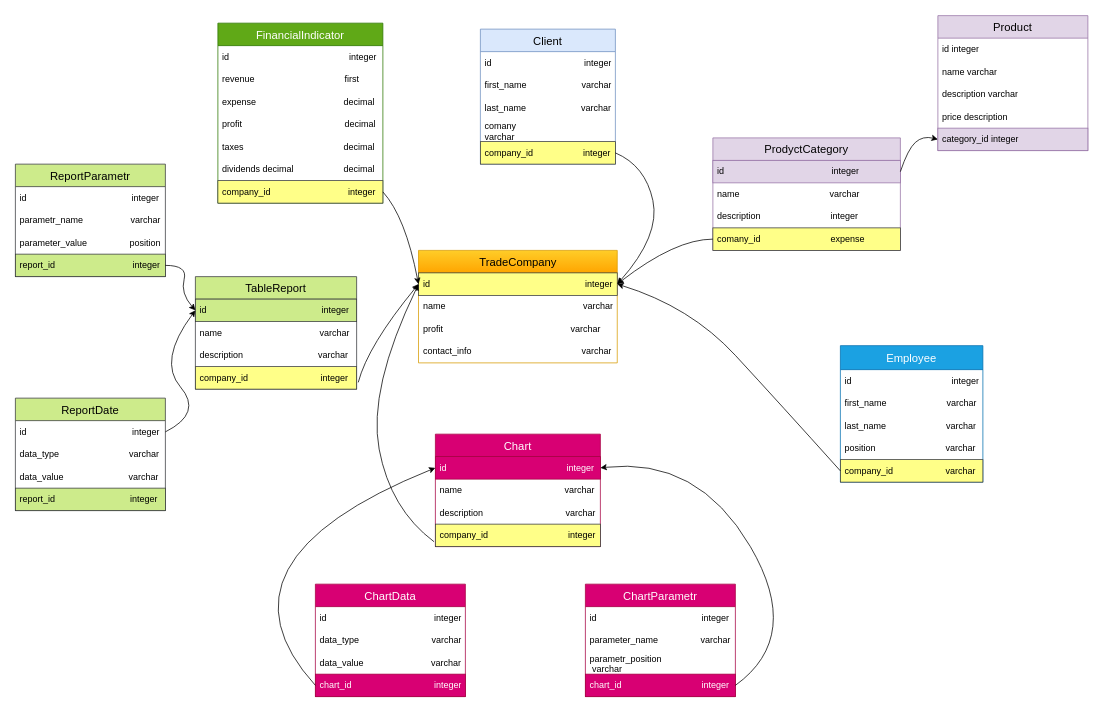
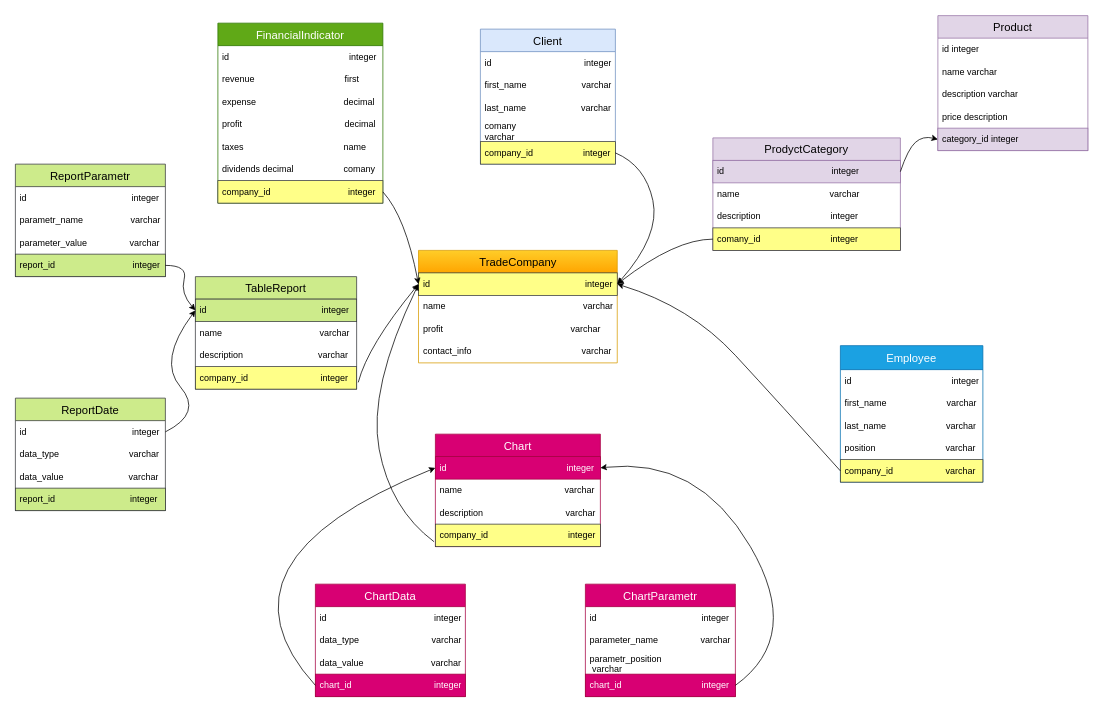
node "taxes decimal": label "taxes decimal" -> "taxes name"
node "dividends decimal decimal": label "dividends decimal decimal" -> "dividends decimal comany"
node "comany_id expense": label "comany_id expense" -> "comany_id integer"
node "parameter_value position": label "parameter_value position" -> "parameter_value varchar"
